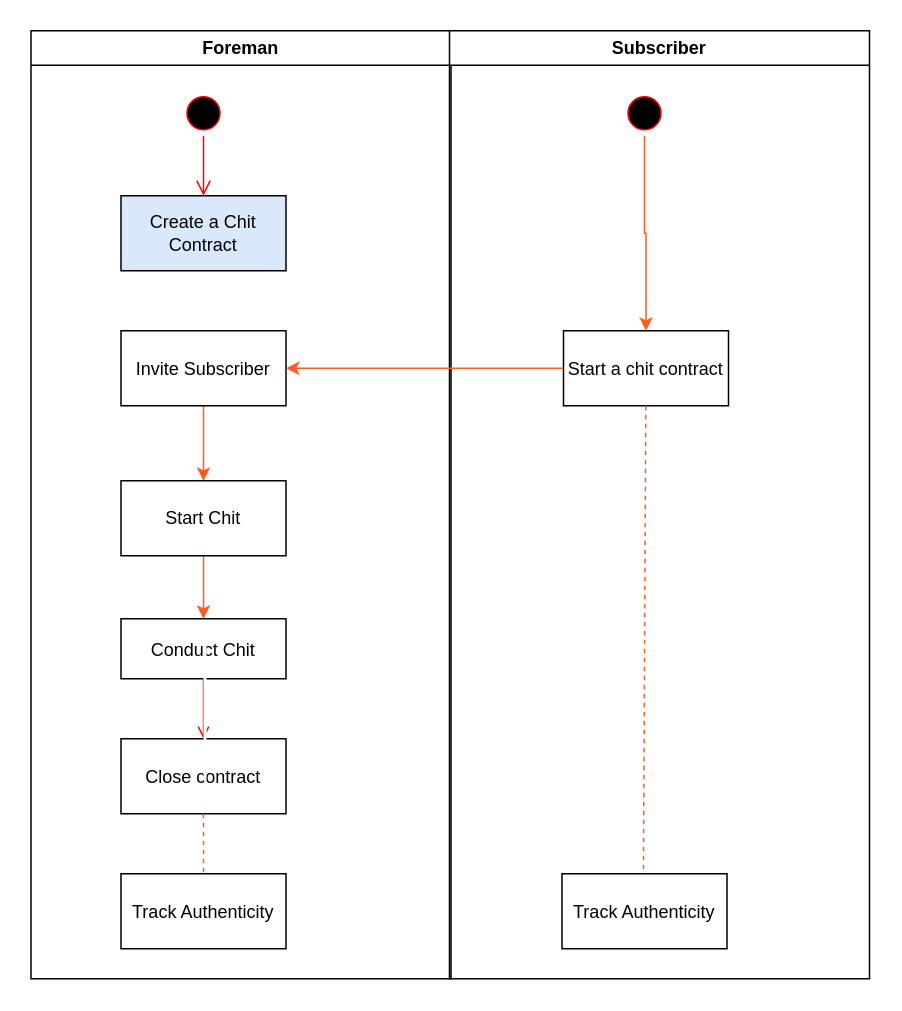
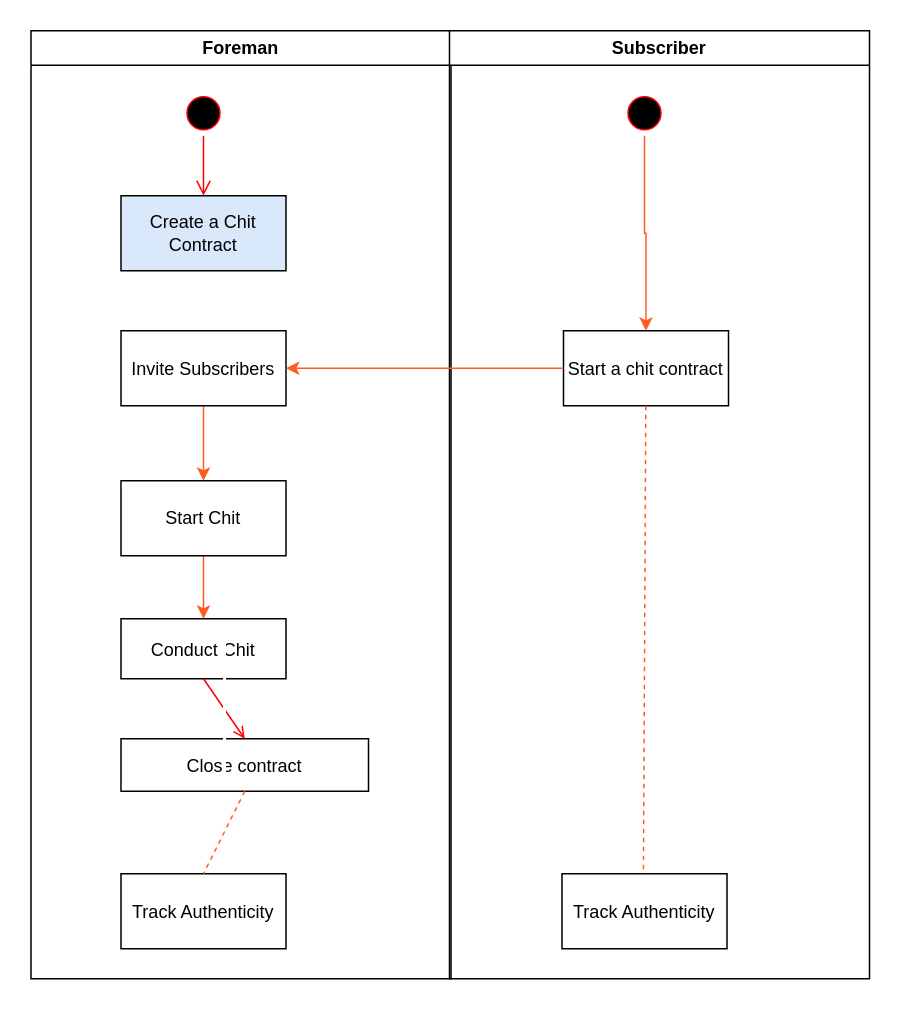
node "Invite Subscriber": label "Invite Subscriber" -> "Invite Subscribers"
node "Close contract": size 165x75 -> 248x53
